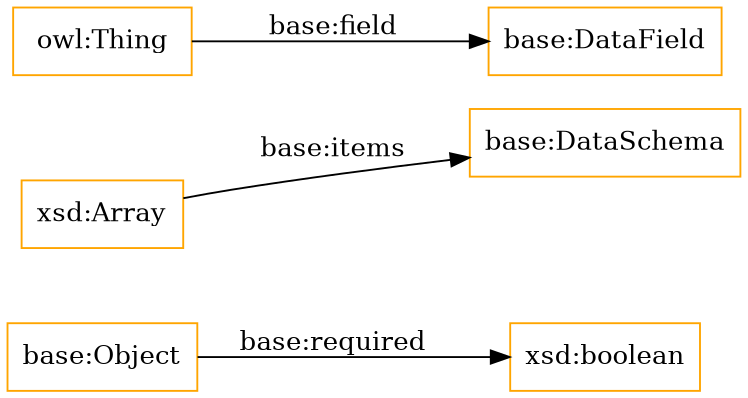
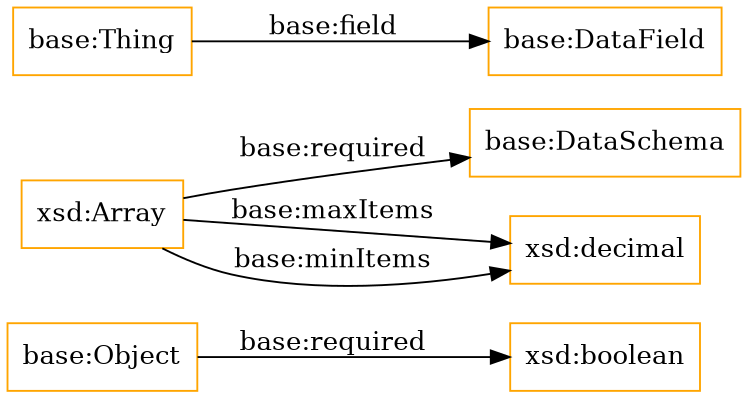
node "owl:Thing": label "owl:Thing" -> "base:Thing"
edge "xsd:Array" -> "base:DataSchema": label "base:items" -> "base:required"
node "xsd:decimal": added
